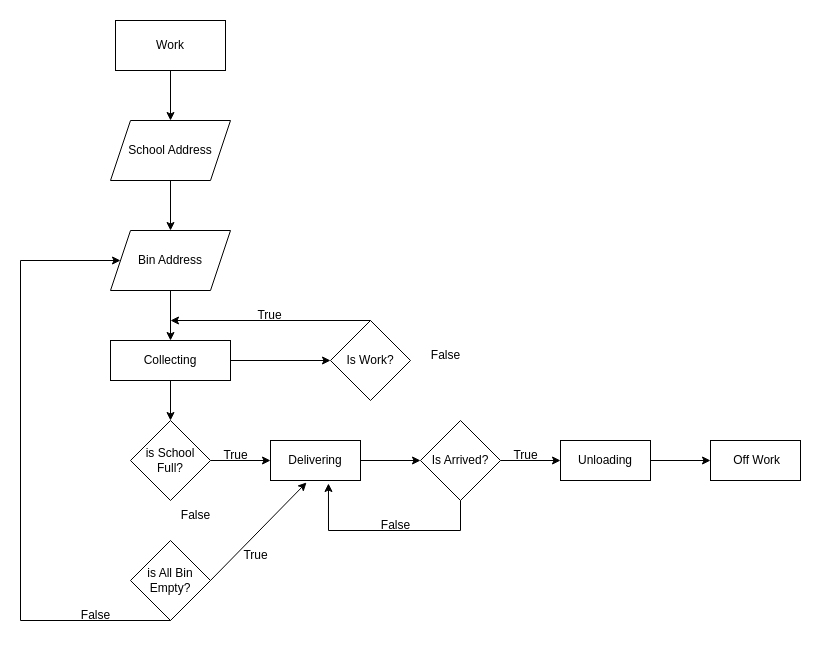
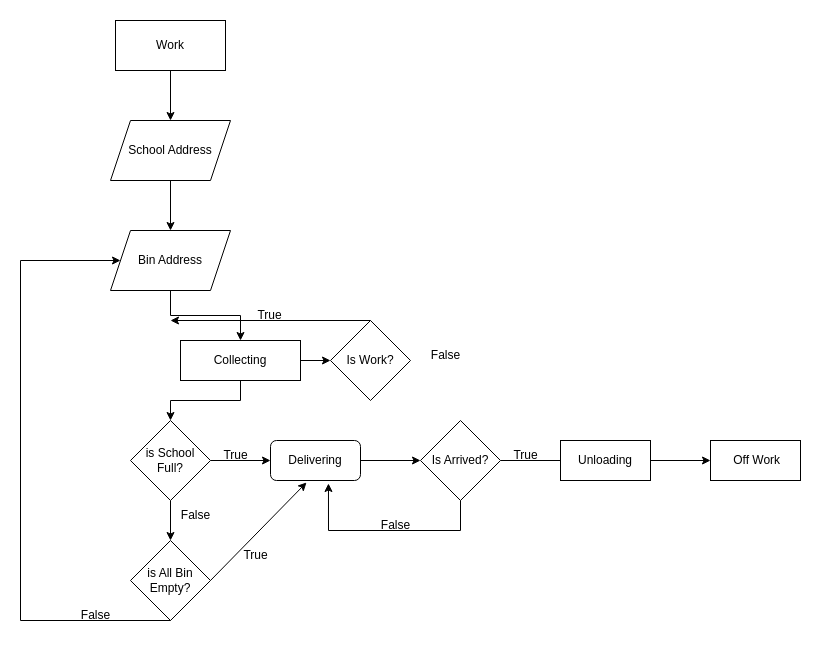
node "Collecting": moved (171, 361) -> (241, 361)
node "Delivering": shape rectangle -> rounded rectangle
edge "Is Arrived?" -> "Unloading": arrowhead classic -> none
edge "is School Full?" -> "is All Bin Empty?": added
